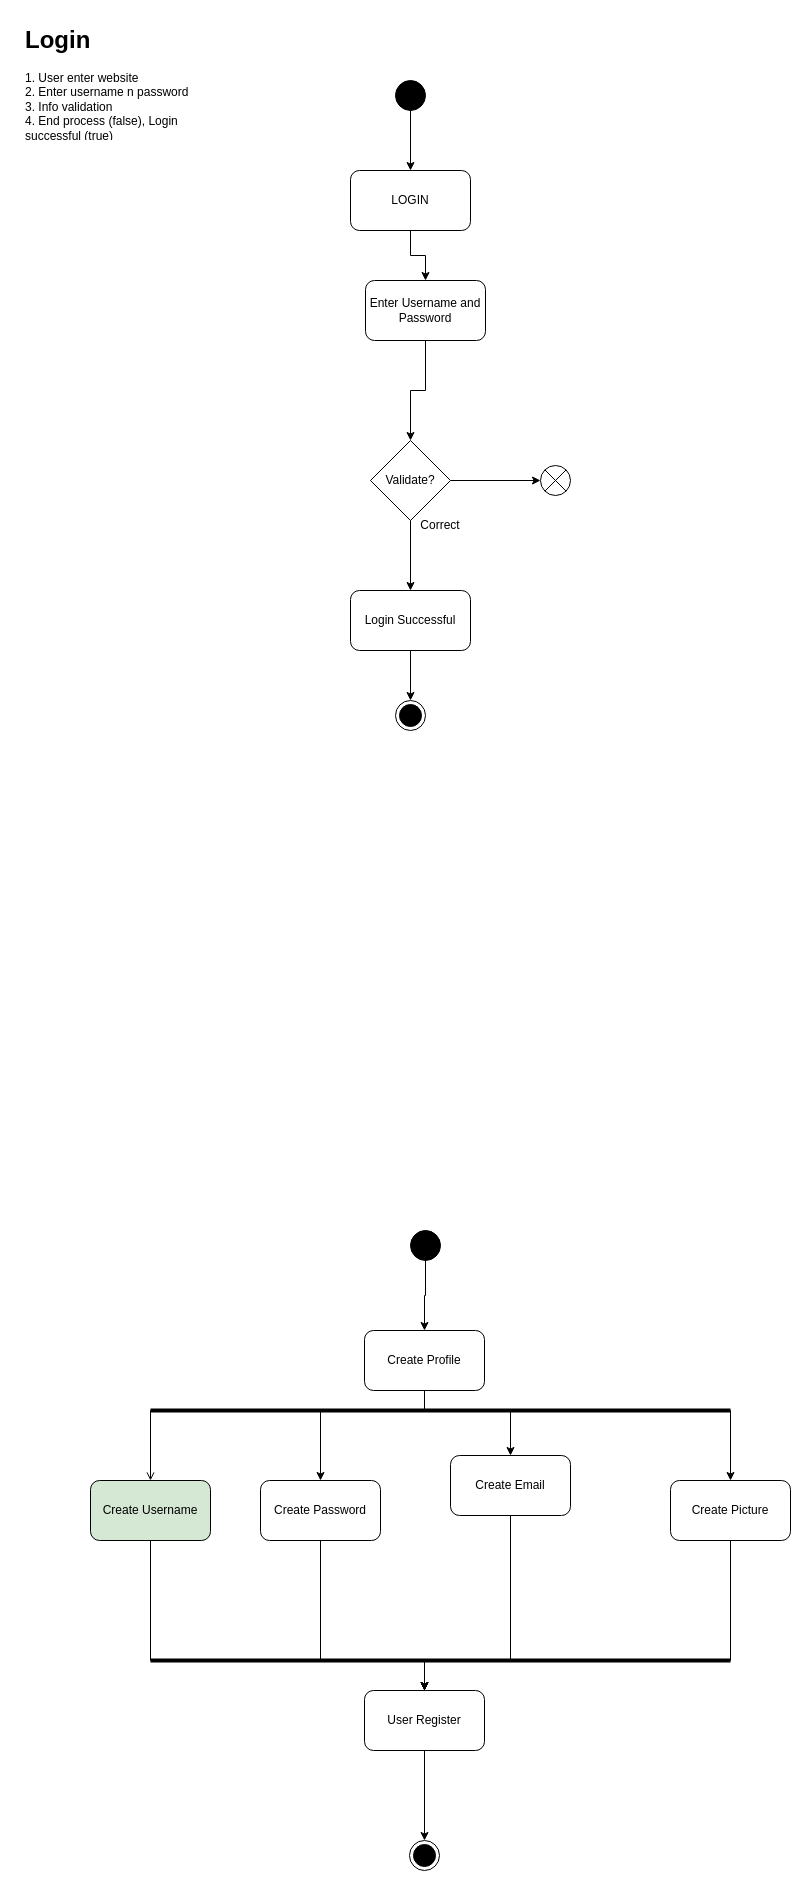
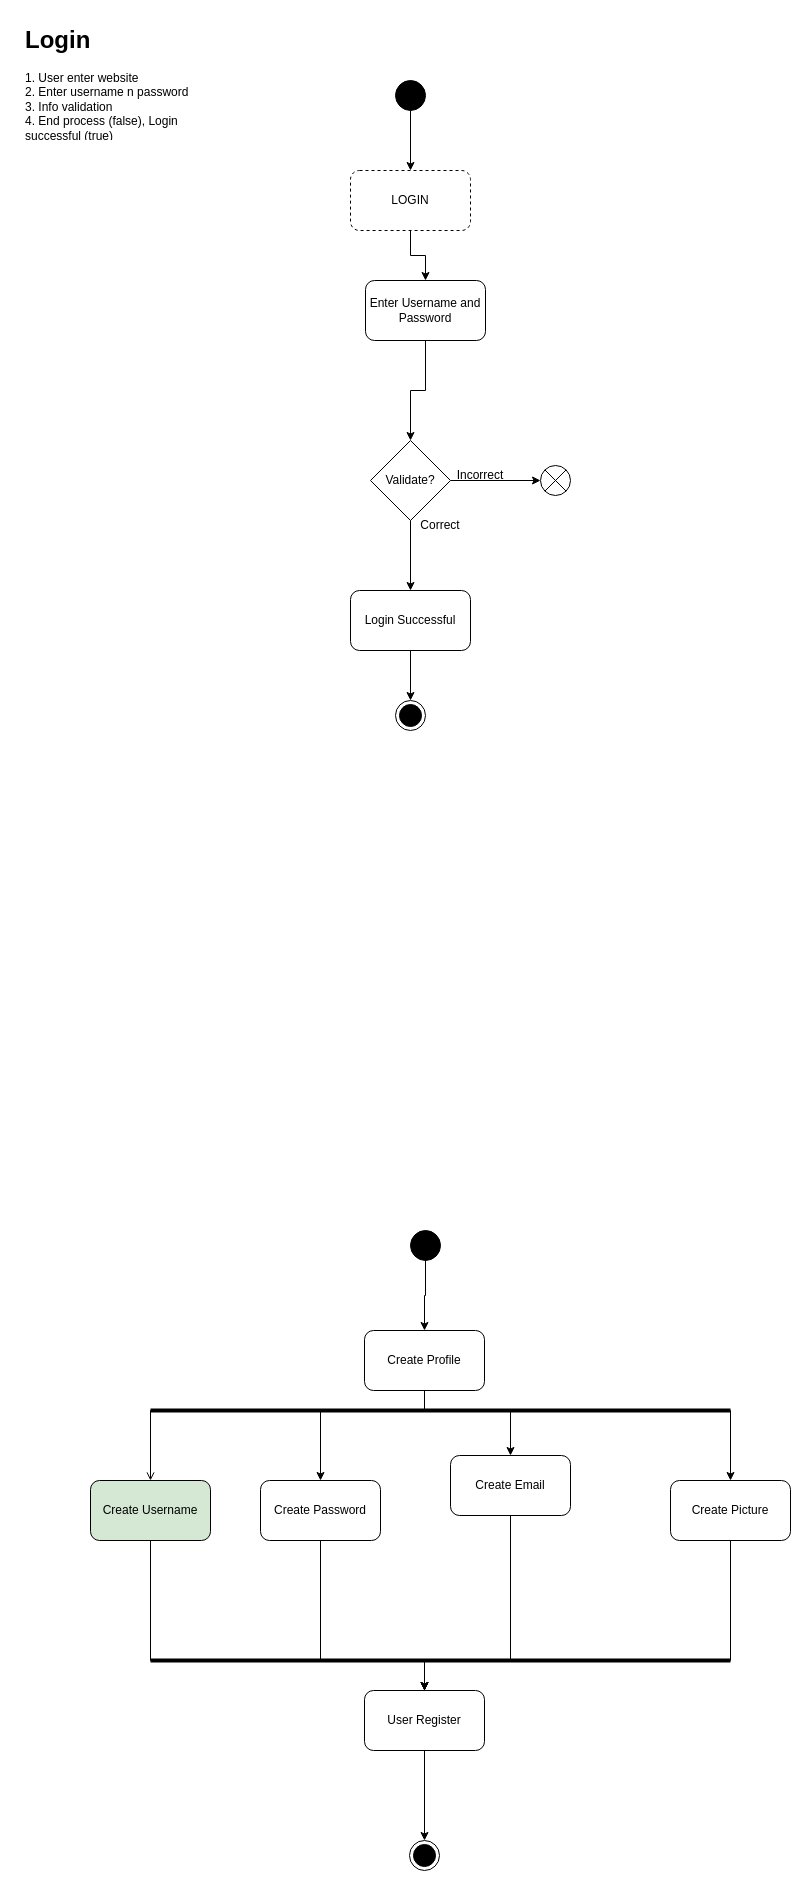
node "LOGIN": style solid -> dashed
node "Incorrect": added
